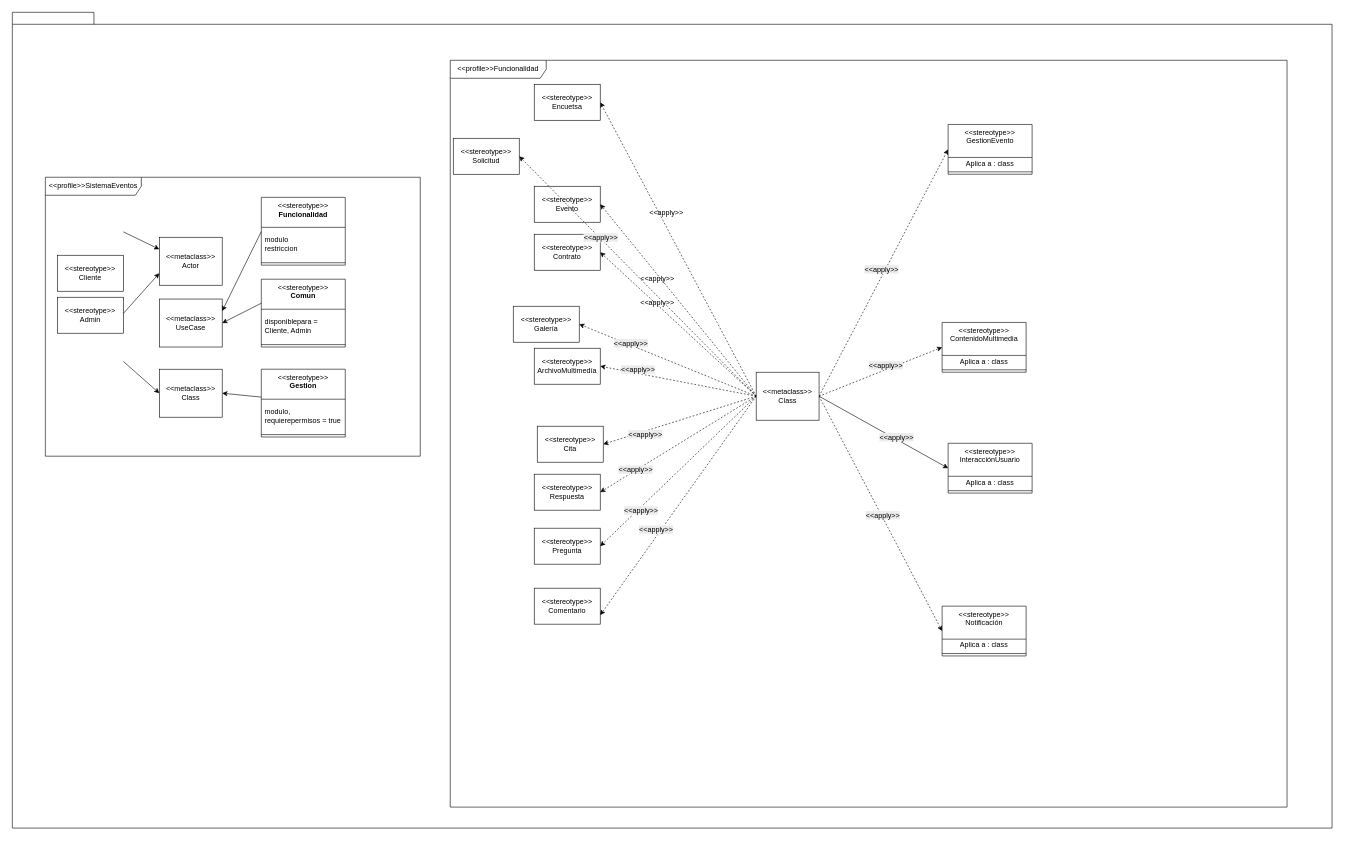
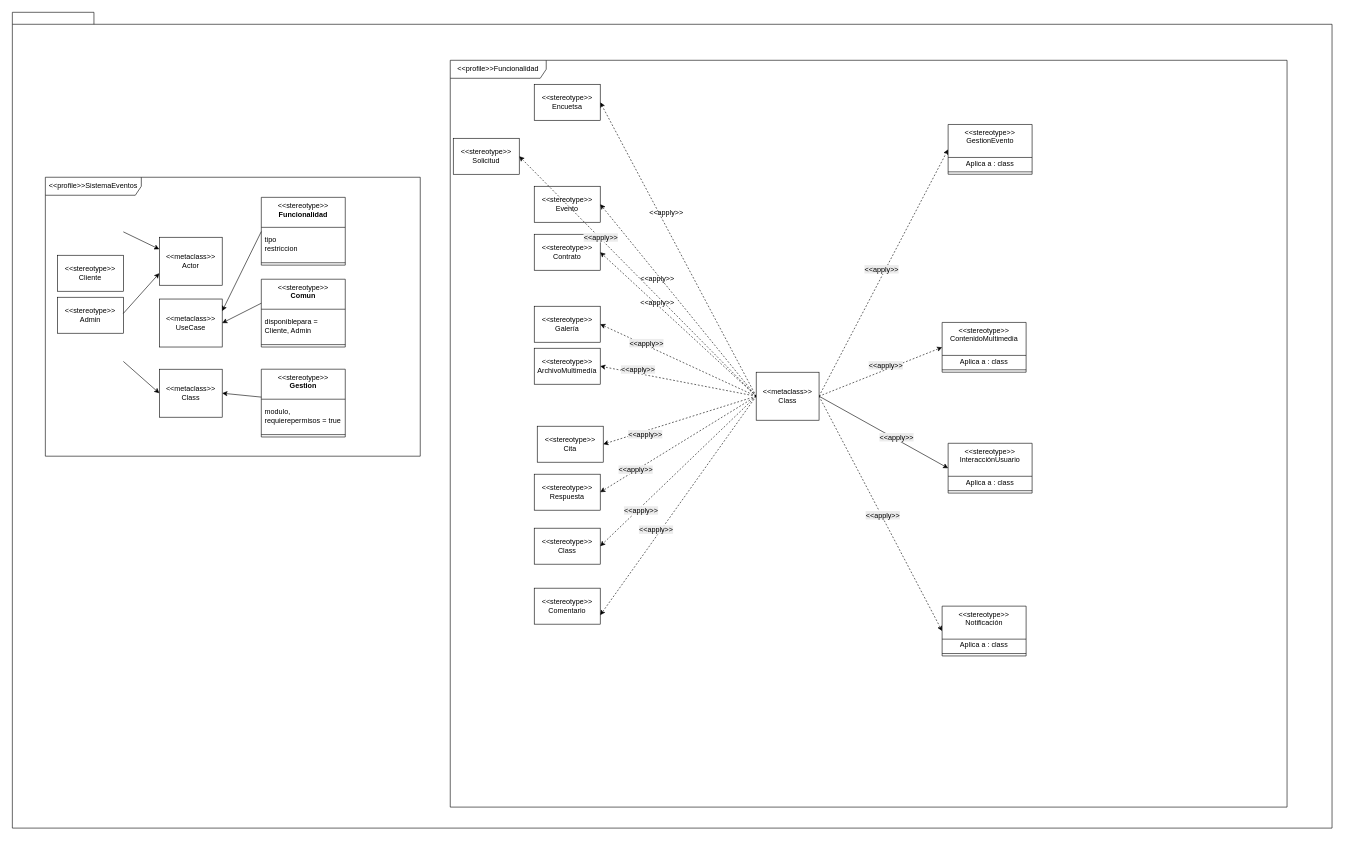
node "modulo restriccion": label "modulo restriccion" -> "tipo restriccion"
node "<<stereotype>> Galería": moved (546, 324) -> (567, 324)
node "<<stereotype>> Pregunta": label "<<stereotype>> Pregunta" -> "<<stereotype>> Class"
